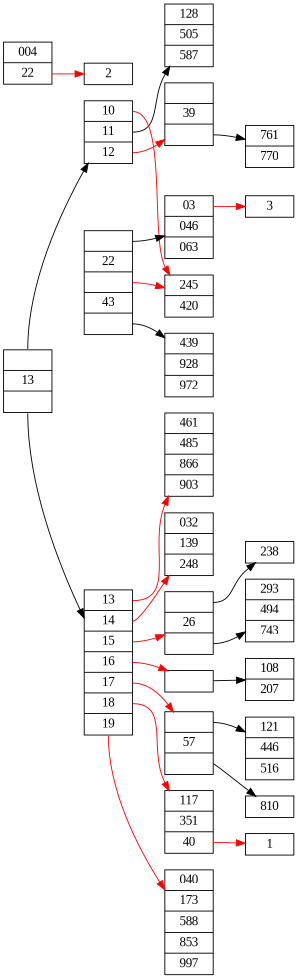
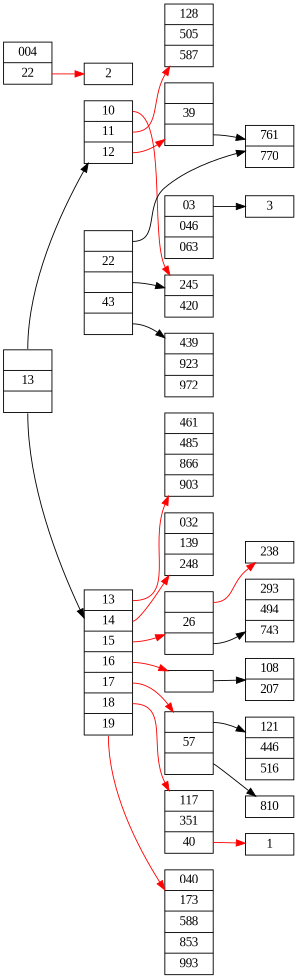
edge "10" -> "128": color black -> red
edge "03" -> "3": color red -> black
edge "22" -> "03": now "22" -> "761"
edge "22" -> "245": color red -> black
node "439": text "928" -> "923"
edge "26" -> "238": color black -> red
node "040": text "997" -> "993"
